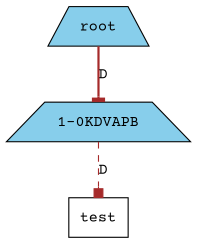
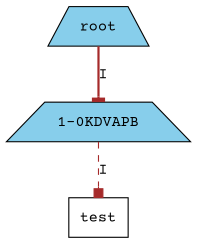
edge "root" -> "1-0KDVAPB": label "D" -> "I"
edge "1-0KDVAPB" -> "test": label "D" -> "I"
